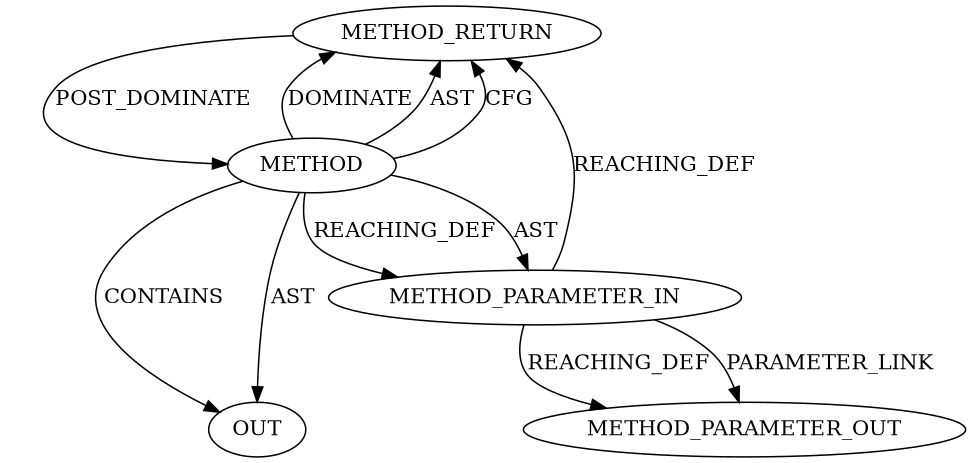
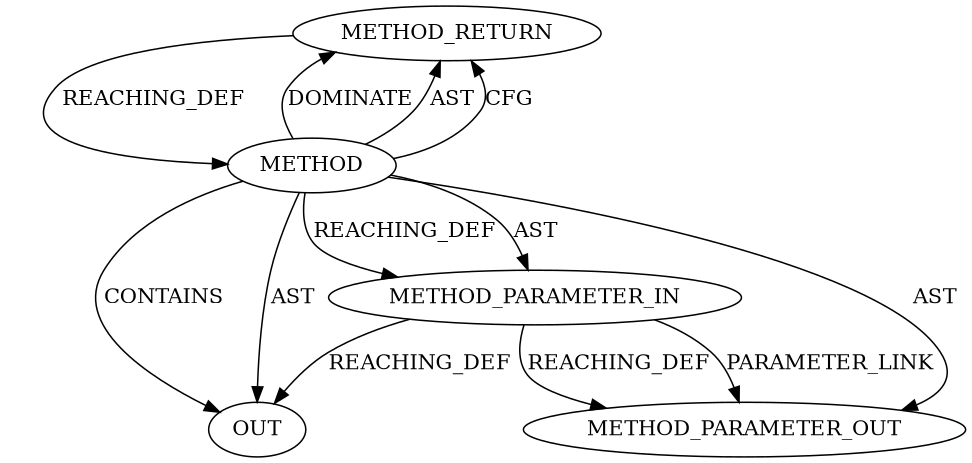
edge "METHOD_RETURN" -> "METHOD": label "POST_DOMINATE" -> "REACHING_DEF"
edge "METHOD_PARAMETER_IN" -> "METHOD_RETURN": now "METHOD_PARAMETER_IN" -> "OUT"
edge "METHOD" -> "METHOD_PARAMETER_OUT": added, label "AST"
